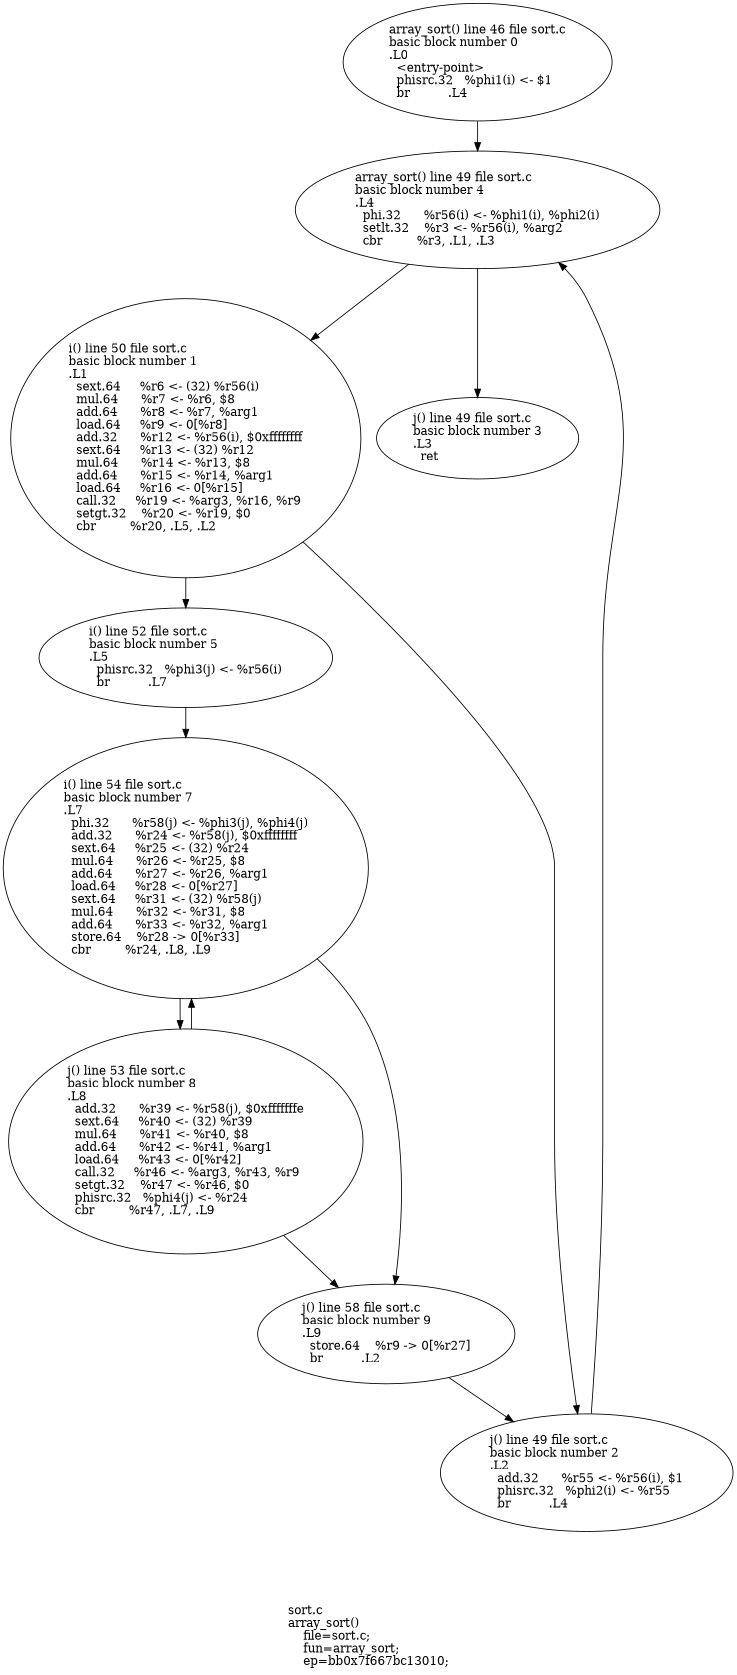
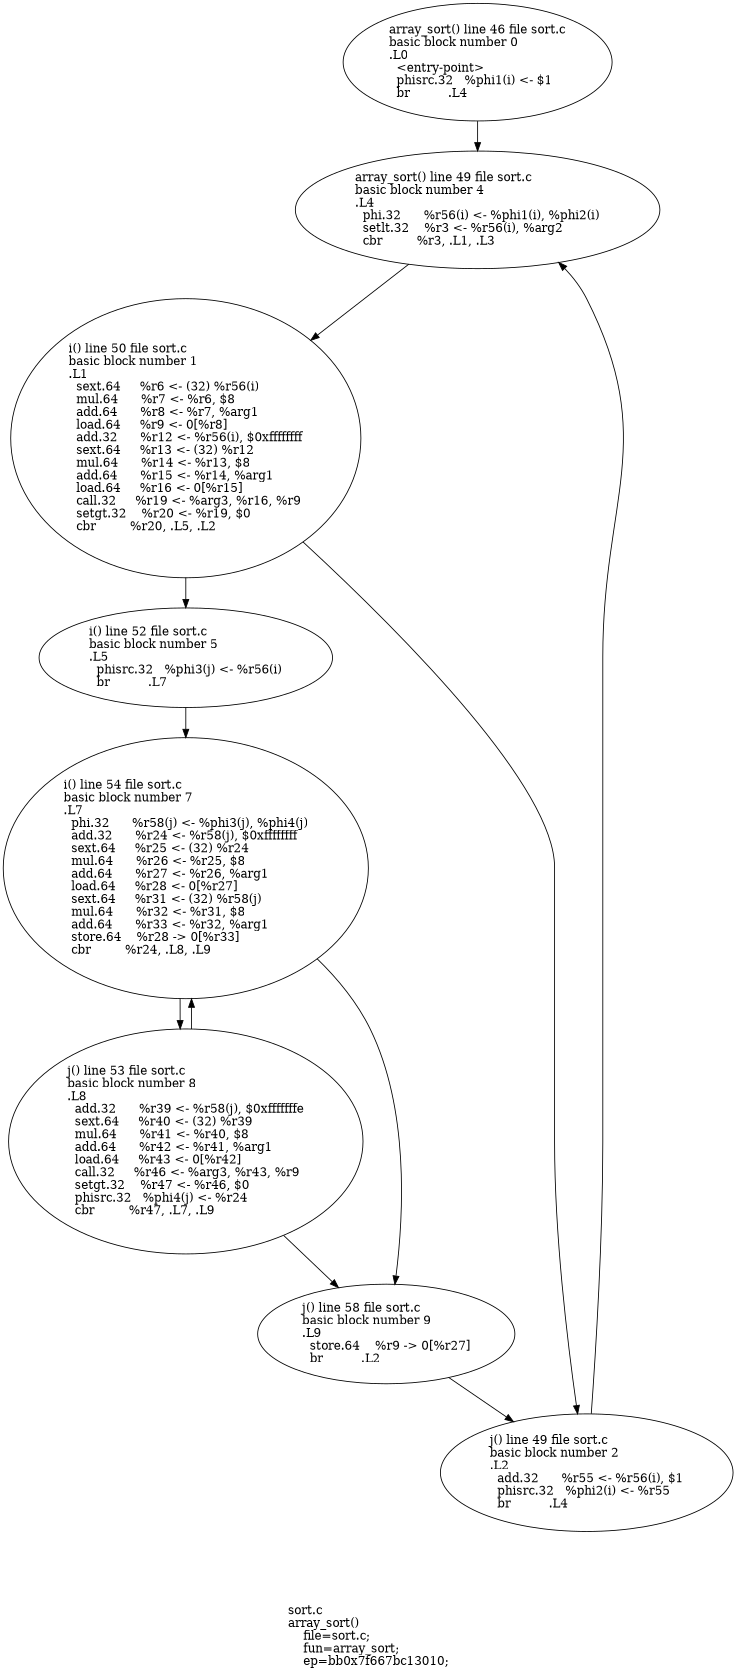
node "j() line 49 file sort.c basic block number 3 .L3 ret": removed
